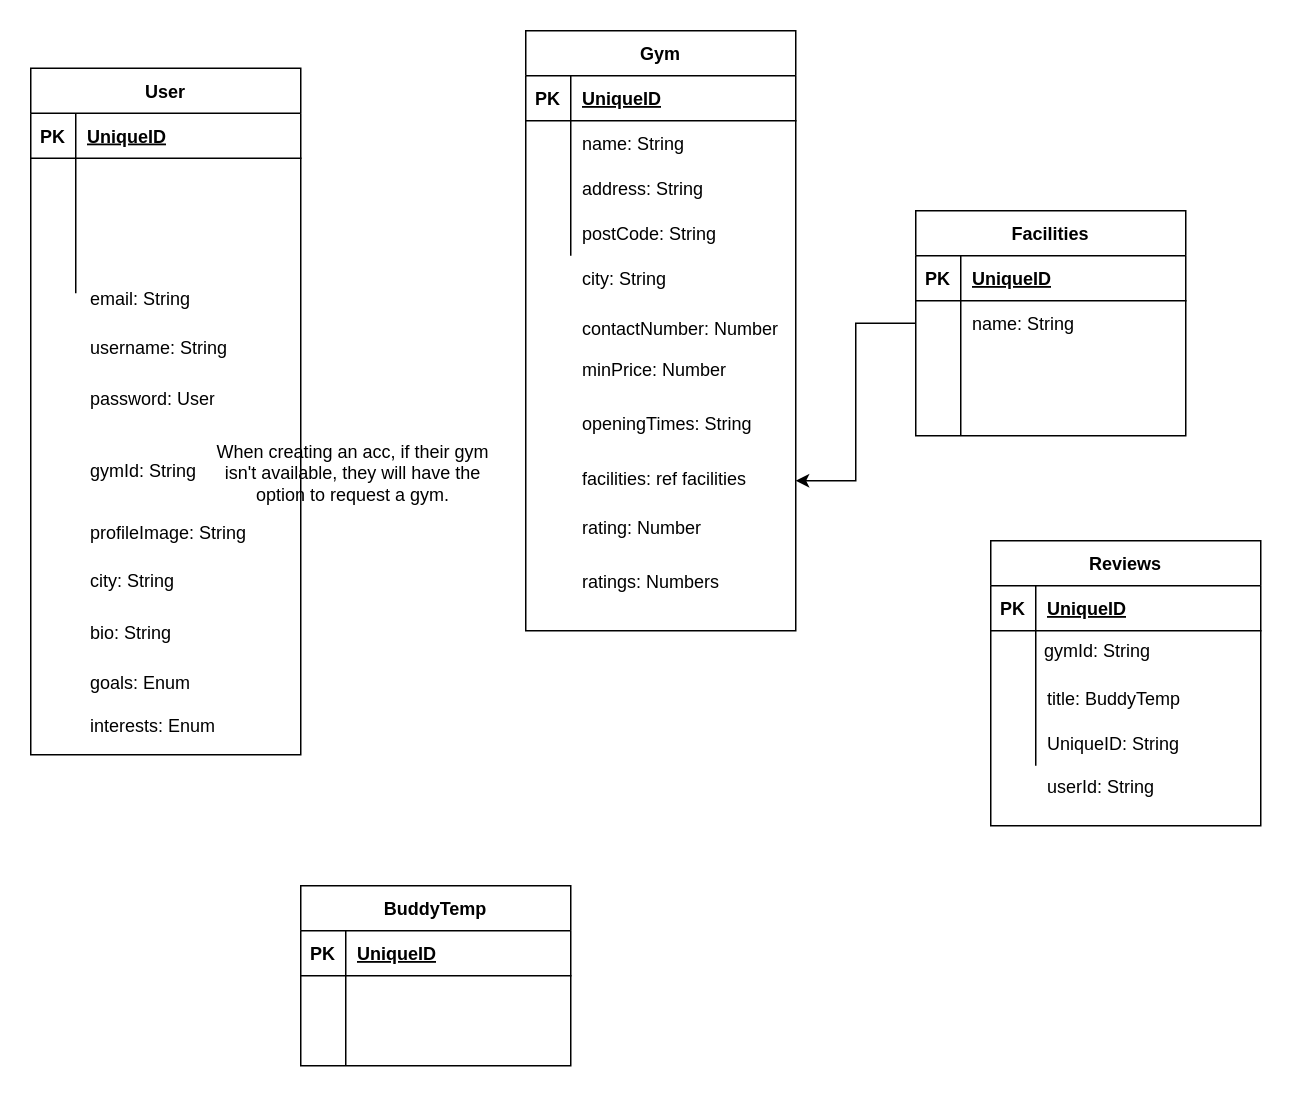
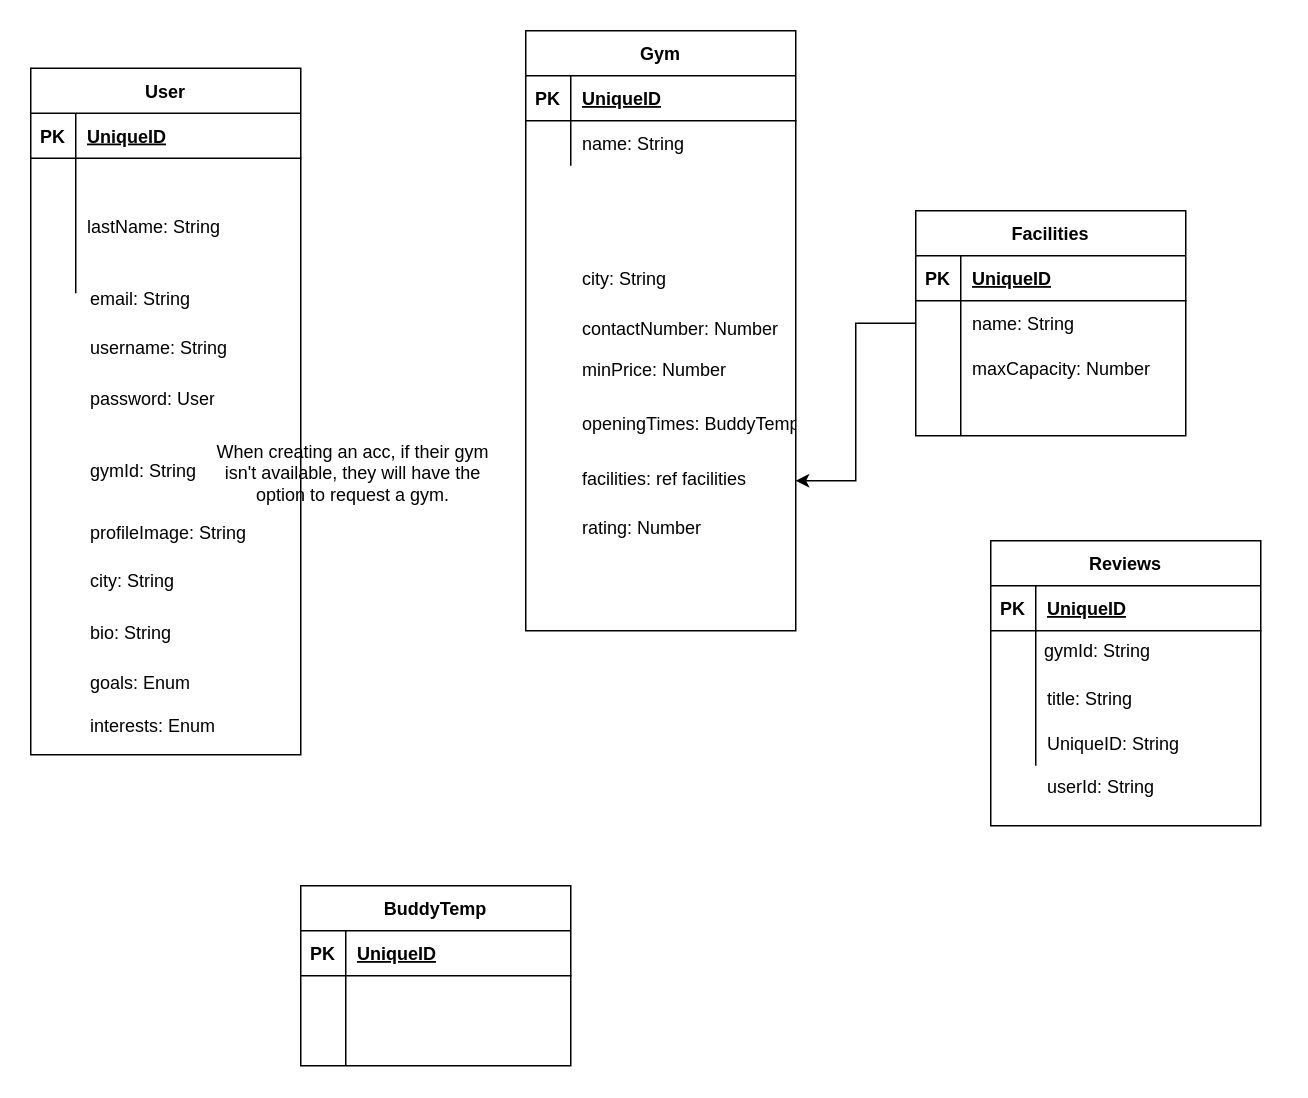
node "address: String": removed
node "lastName: String": added
node "postCode: String": removed
node "maxCapacity: Number": added
node "openingTimes: String": label "openingTimes: String" -> "openingTimes: BuddyTemp"
node "ratings: Numbers": removed
node "title: BuddyTemp": label "title: BuddyTemp" -> "title: String"
